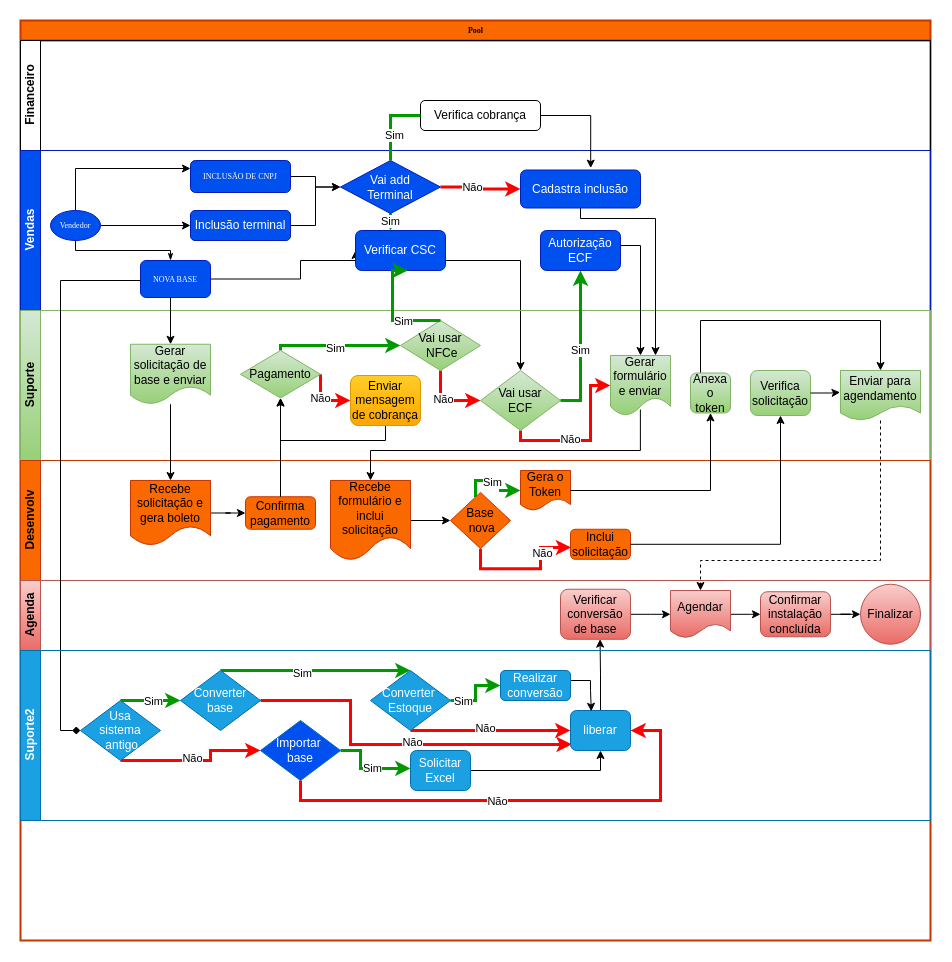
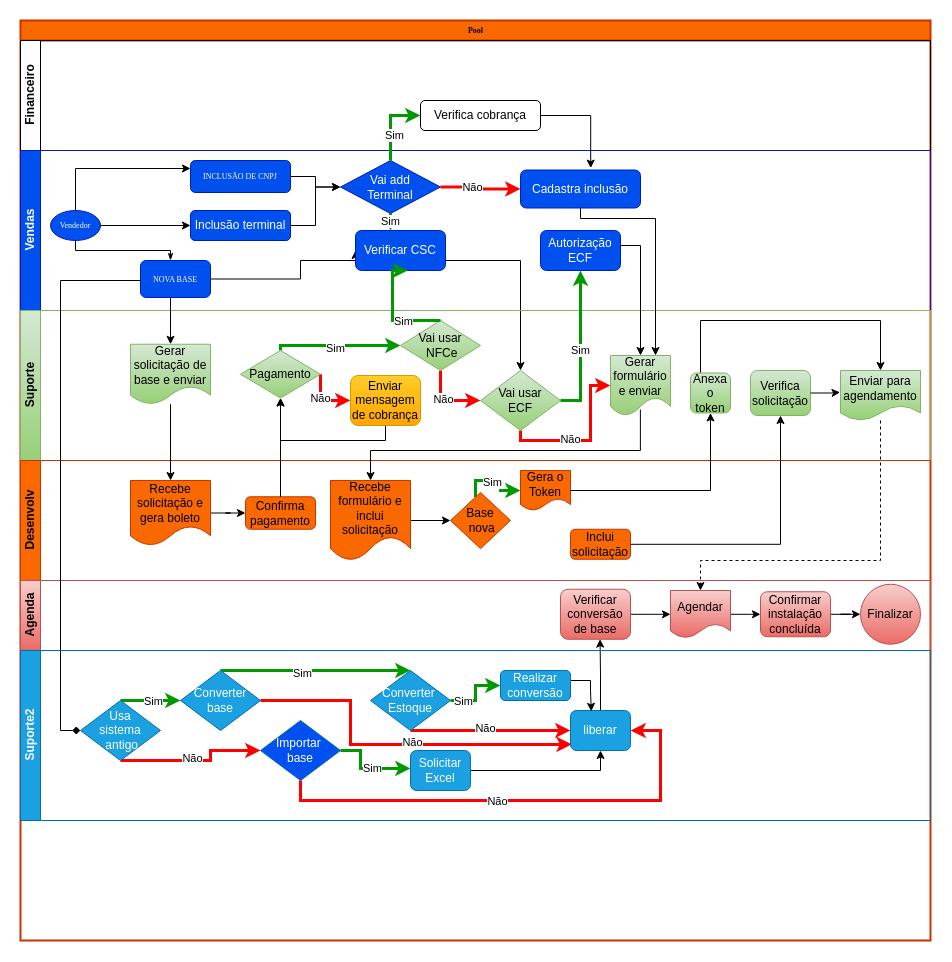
edge "Verifica cobrança" -- "Vai add Terminal": arrowhead none -> classic
edge "Base nova" -> "Inclui solicitação": removed, label "Não"
